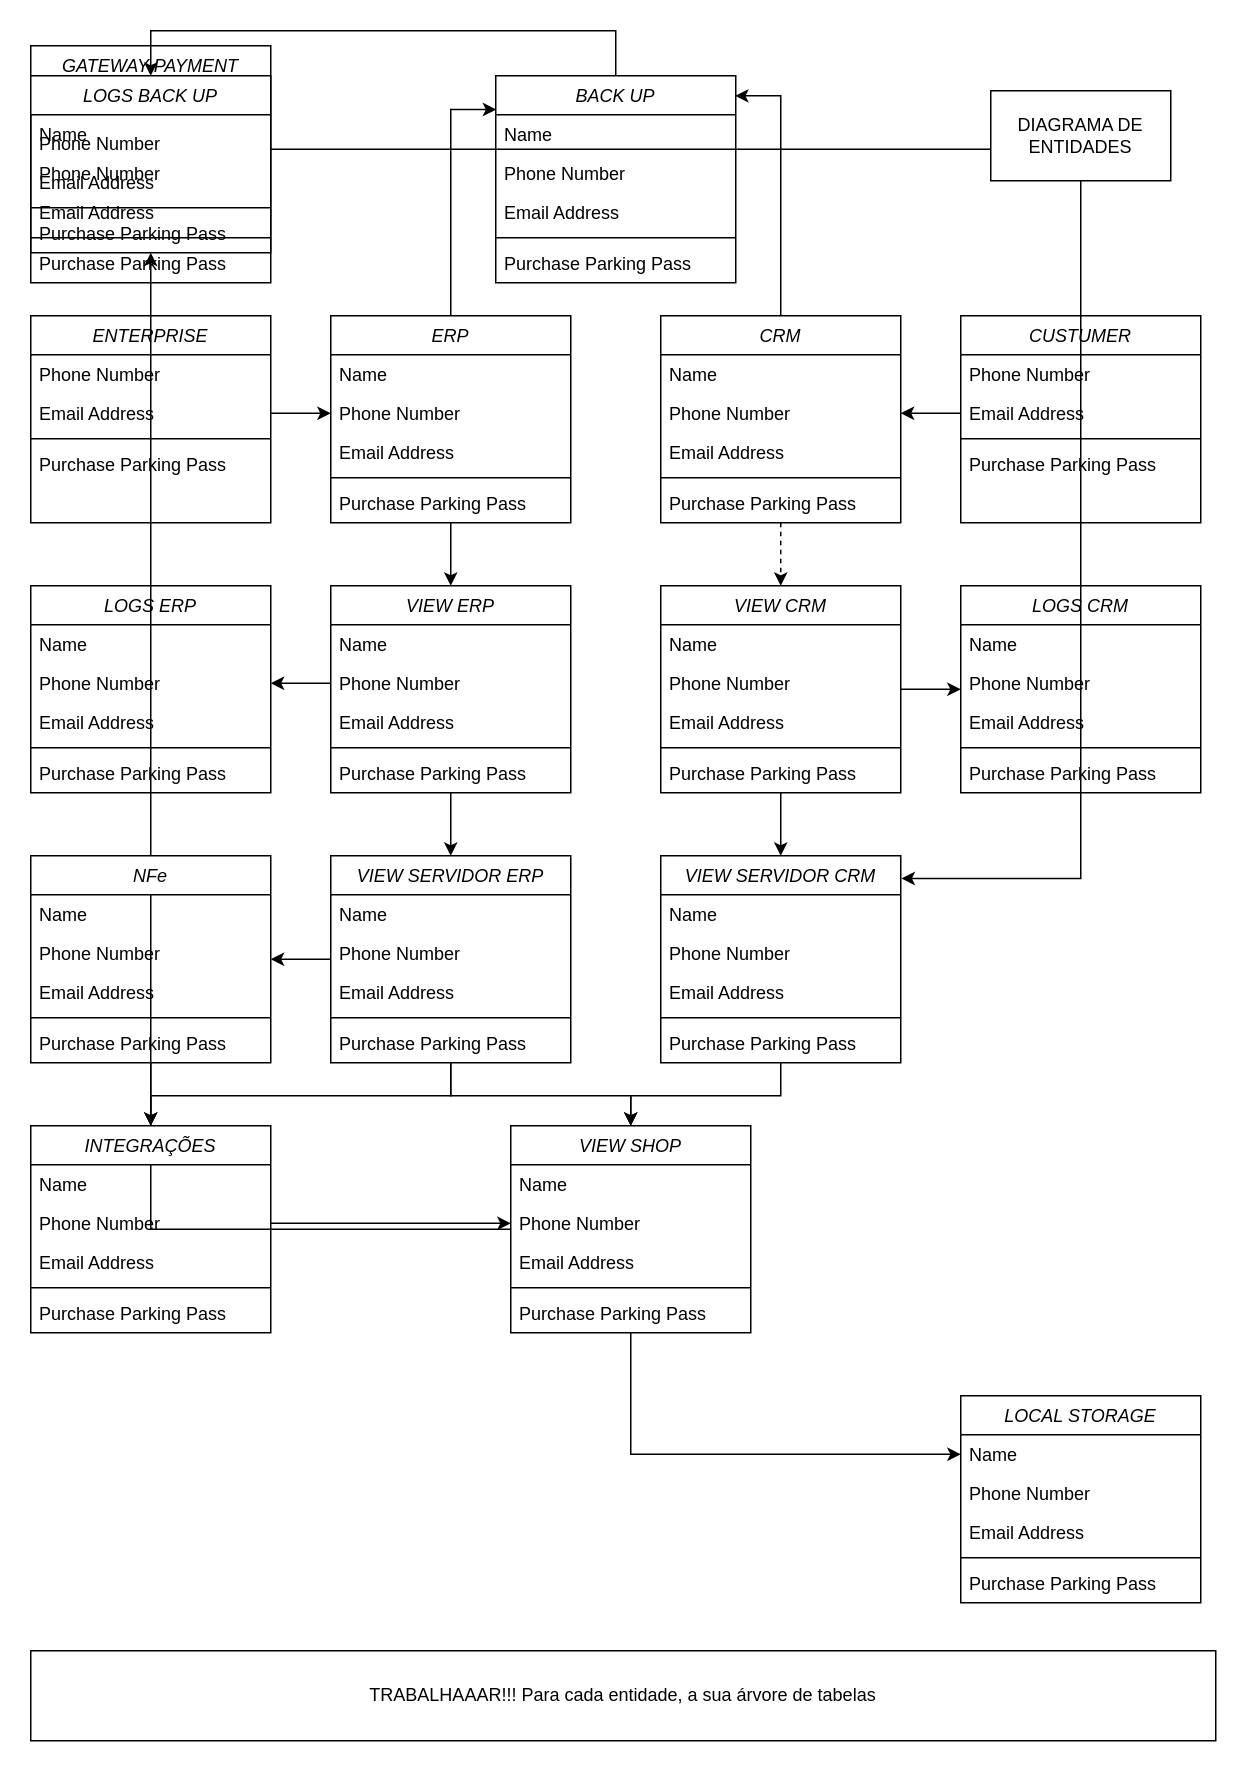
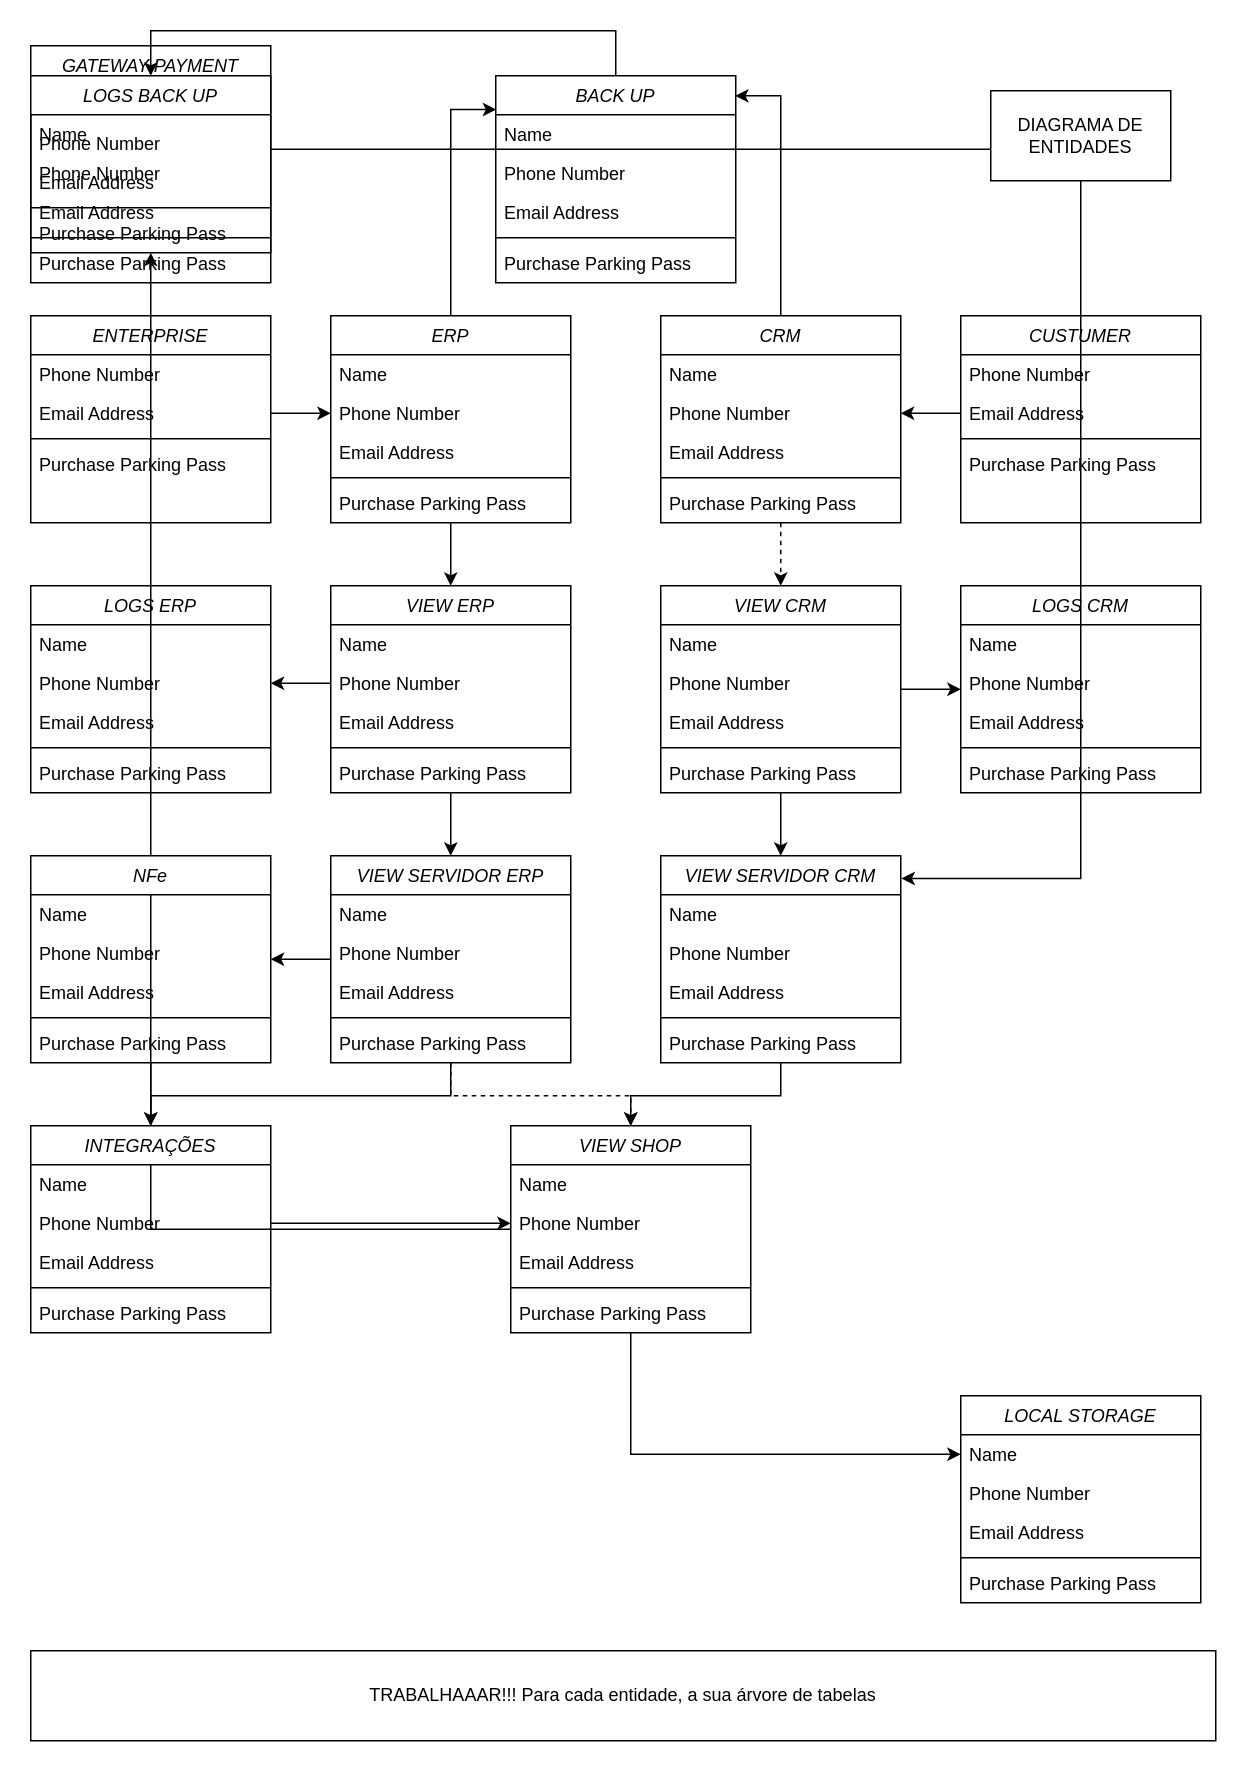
edge "VIEW SERVIDOR ERP" -> "VIEW SHOP": style solid -> dashed
